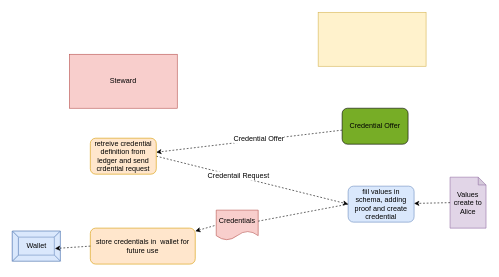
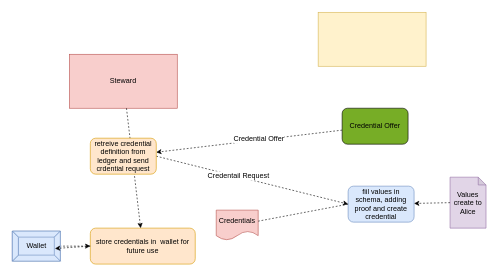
edge "Steward" -> "store credentials in wallet for future use": added
edge "Credentials" -> "store credentials in wallet for future use": now "Wallet" -> "store credentials in wallet for future use"
